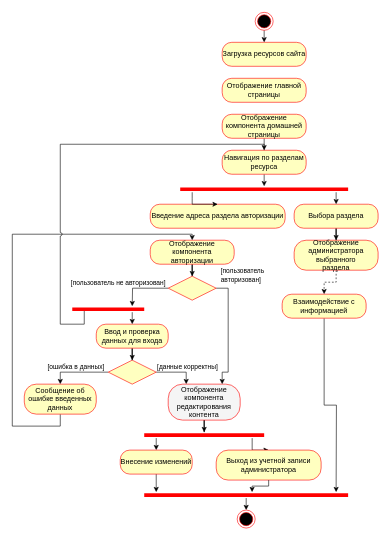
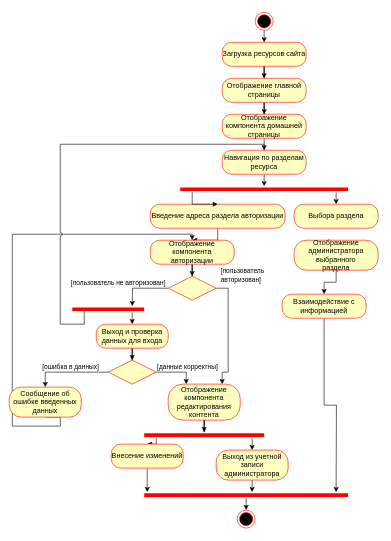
edge "Загрузка ресурсов сайта" -> "Отображение главной страницы": added
edge "Отображение главной страницы" -> "Отображение компонента домашней страницы": added
edge "Введение адреса раздела авторизации" -> "Отображение компонента авторизации": added
edge "Выбора раздела" -> "Отображение администратора выбранного раздела": removed
edge "Отображение администратора выбранного раздела" -> "Взаимодействие с информацией": style dashed -> solid
node "Ввод и проверка данных для входа": label "Ввод и проверка данных для входа" -> "Выход и проверка данных для входа"
node "Сообщение об ошибке введенных данных": moved (60, 399) -> (45, 402)
node "Отображение компонента редактирования контента": fillcolor #f5f5f5 -> #ffffc0
node "Внесение изменений": moved (156, 462) -> (147, 456)
node "Выход из учетной записи администратора": size 105x30 -> 72x30
